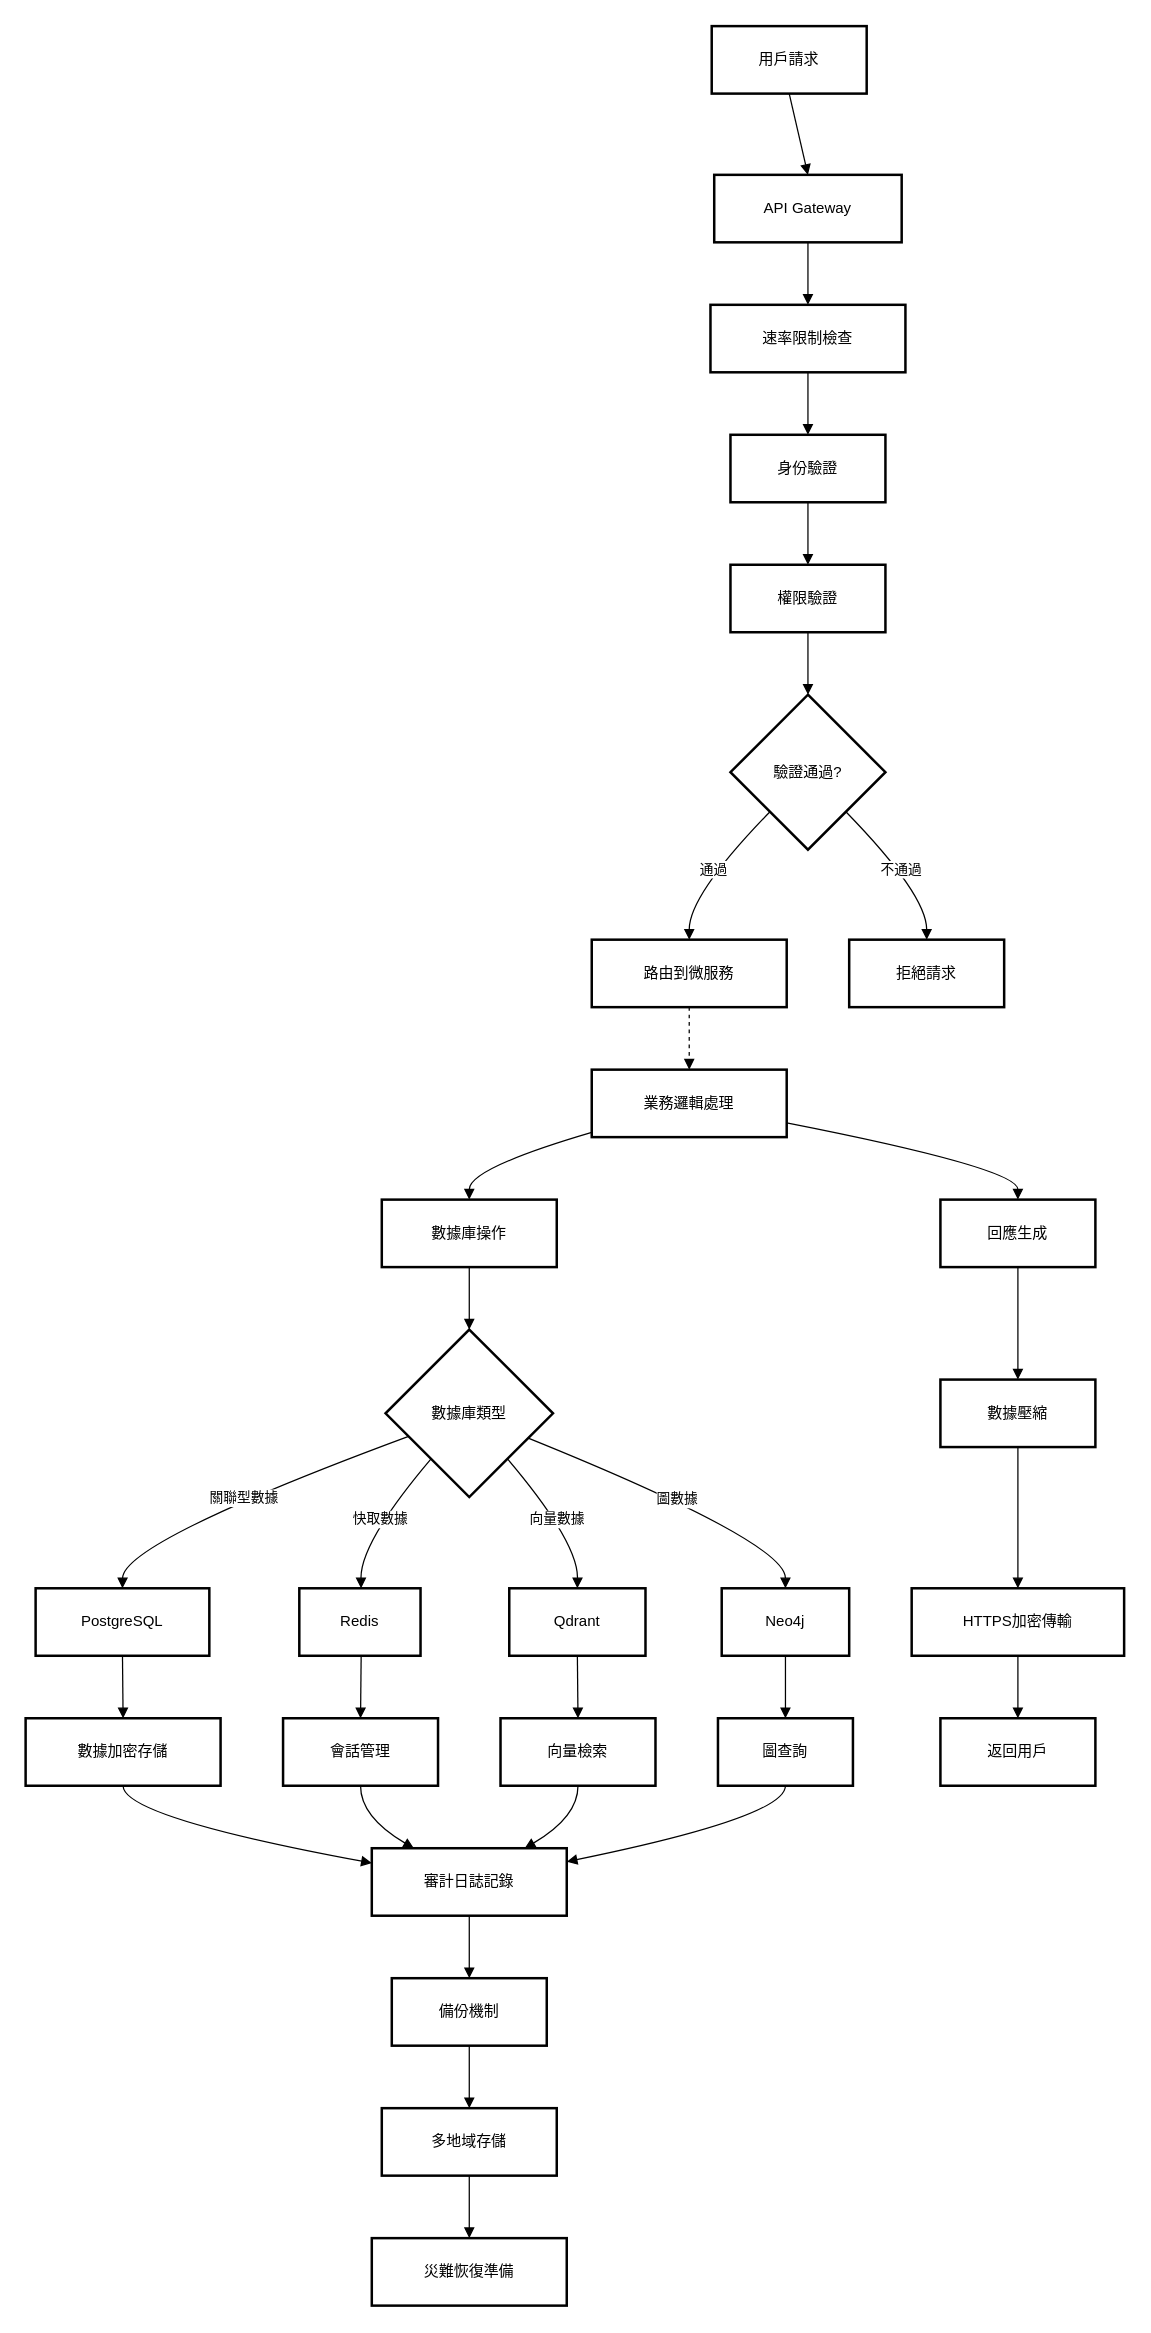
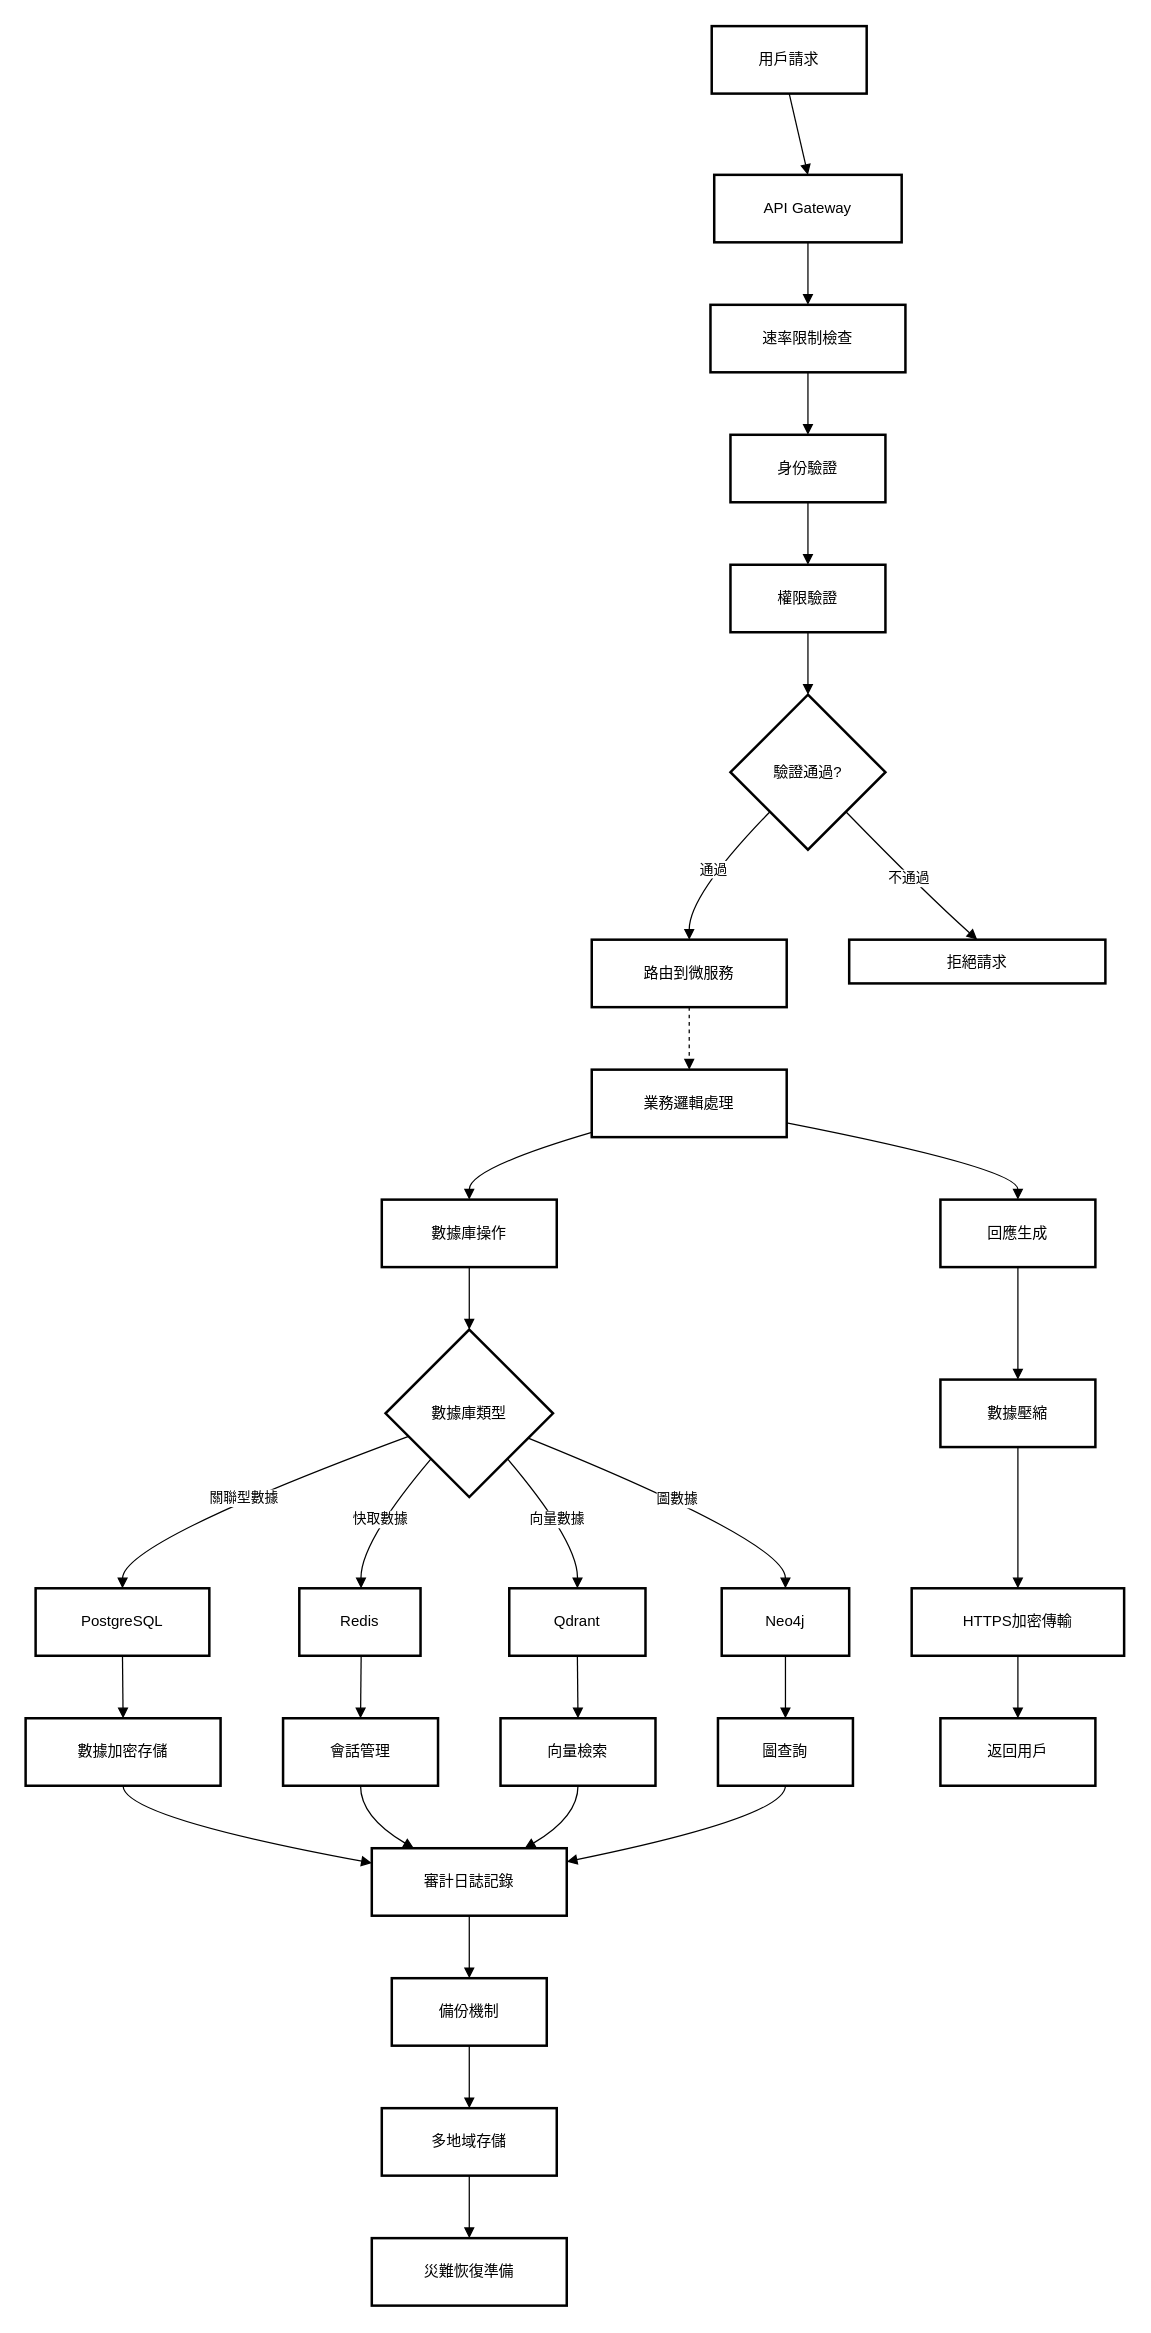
node "拒絕請求": size 155x68 -> 256x44
